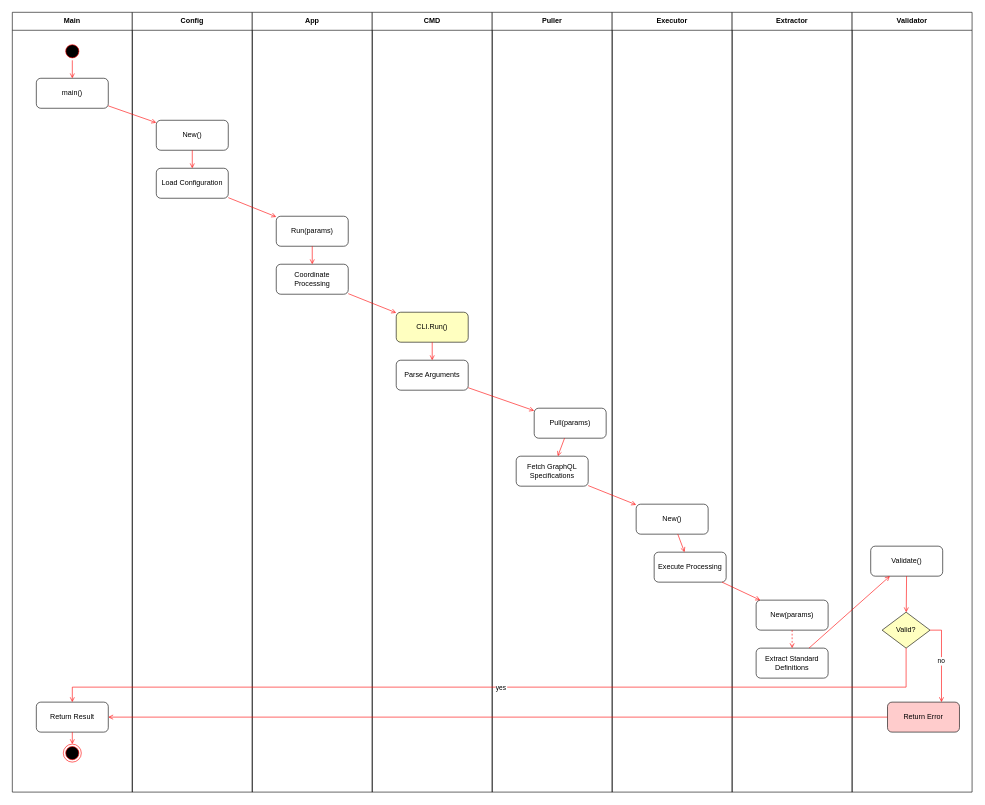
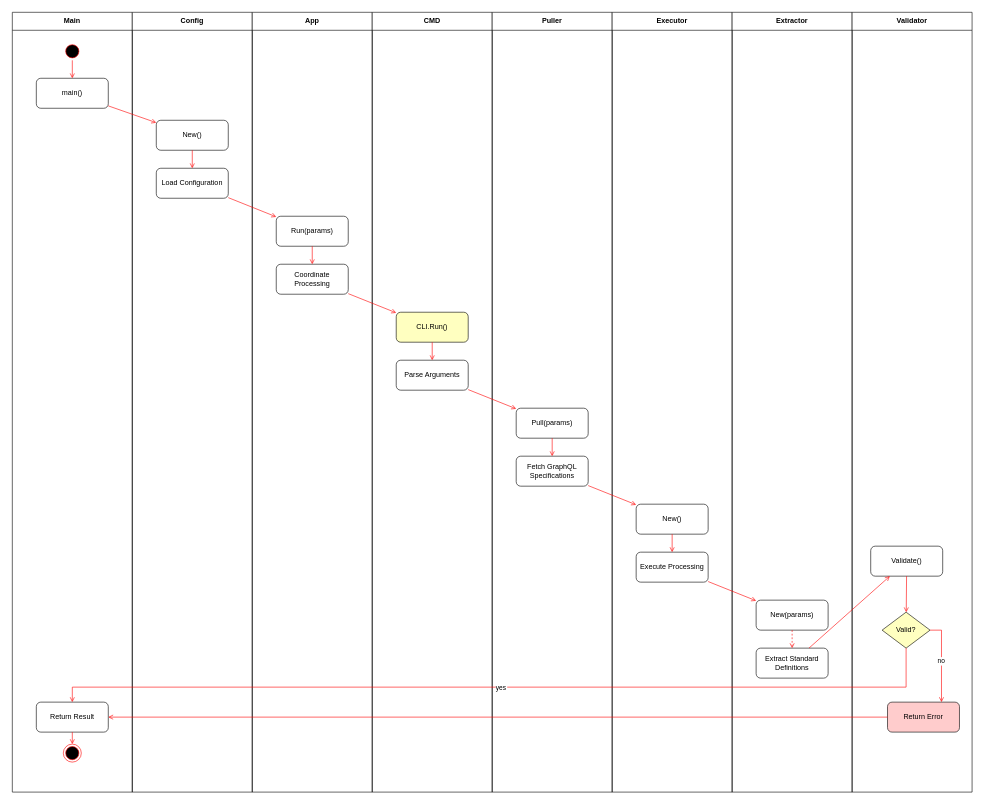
node "Pull(params)": moved (570, 423) -> (552, 423)
node "Execute Processing": moved (690, 567) -> (672, 567)
